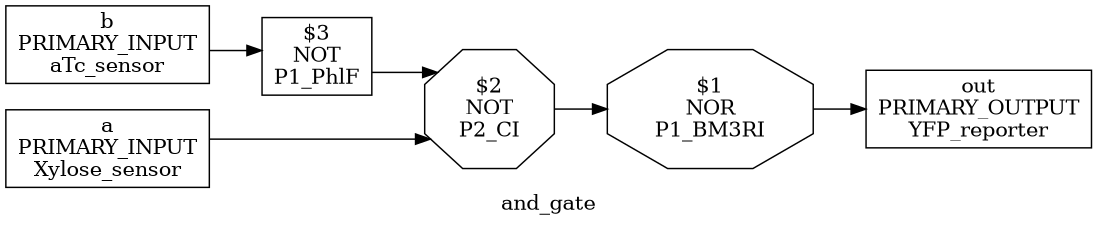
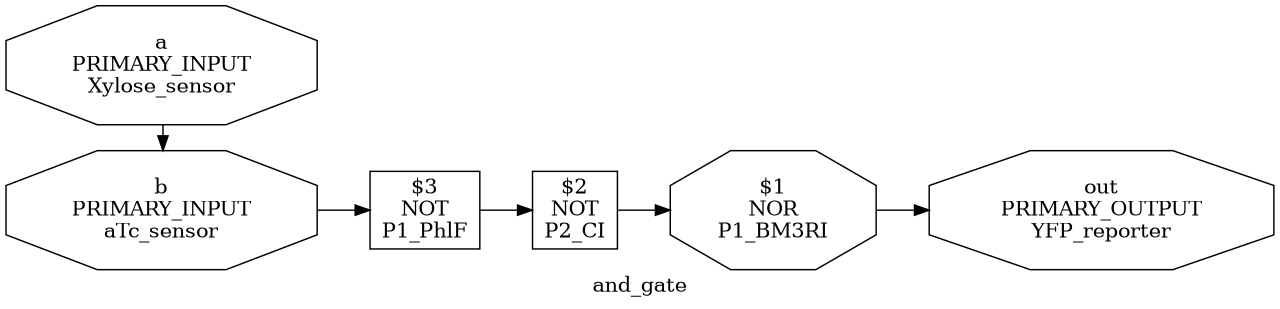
node "b PRIMARY_INPUT aTc_sensor": shape box -> octagon
node "$2 NOT P2_CI": shape octagon -> box
node "out PRIMARY_OUTPUT YFP_reporter": shape box -> octagon
edge "a PRIMARY_INPUT Xylose_sensor" -> "$2 NOT P2_CI": now "a PRIMARY_INPUT Xylose_sensor" -> "b PRIMARY_INPUT aTc_sensor"
node "a PRIMARY_INPUT Xylose_sensor": shape box -> octagon
